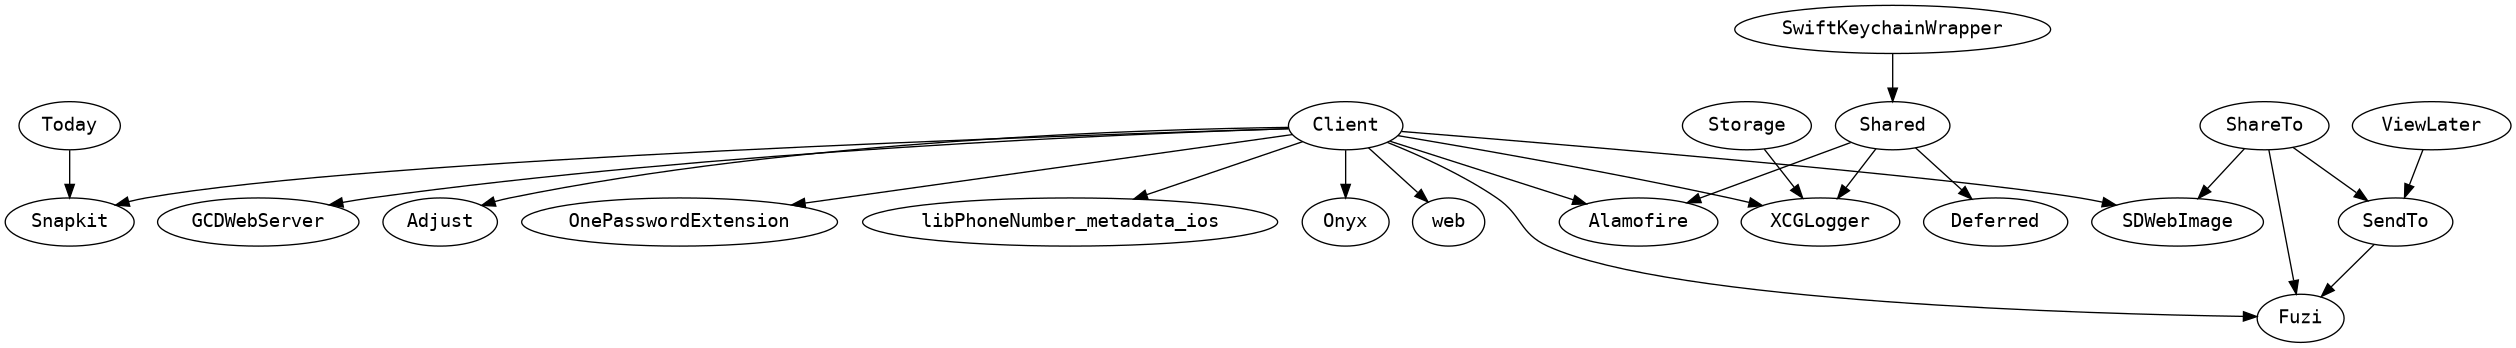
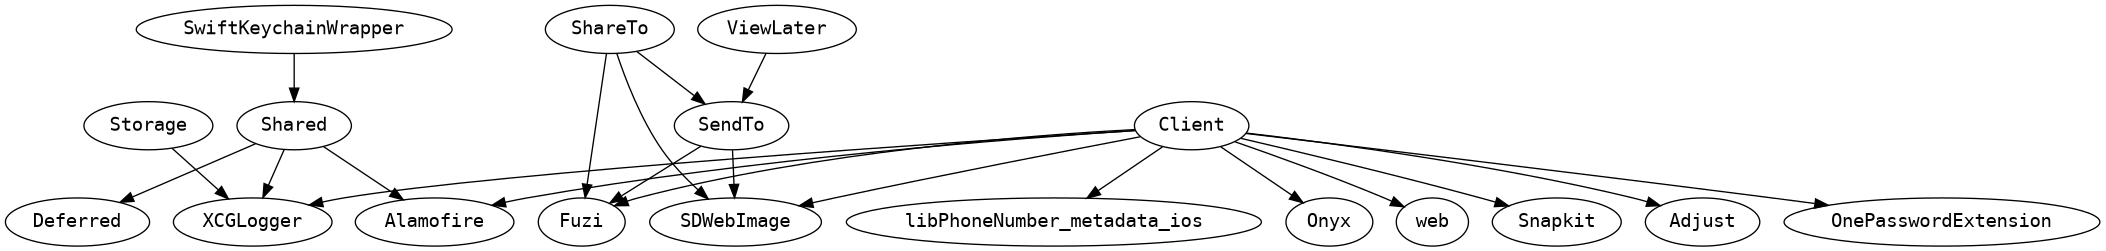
node "Today": removed
edge "SendTo" -> "SDWebImage": added
node "GCDWebServer": removed
